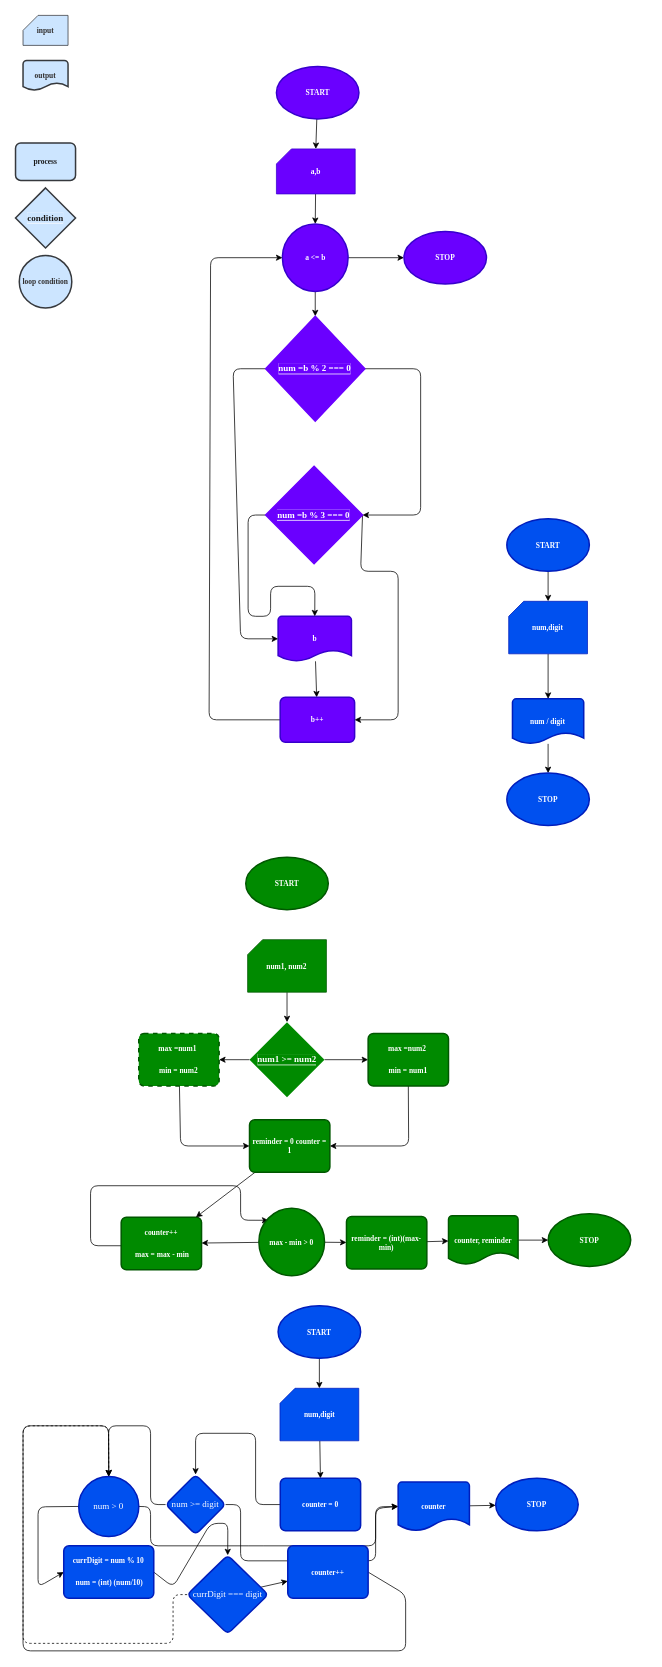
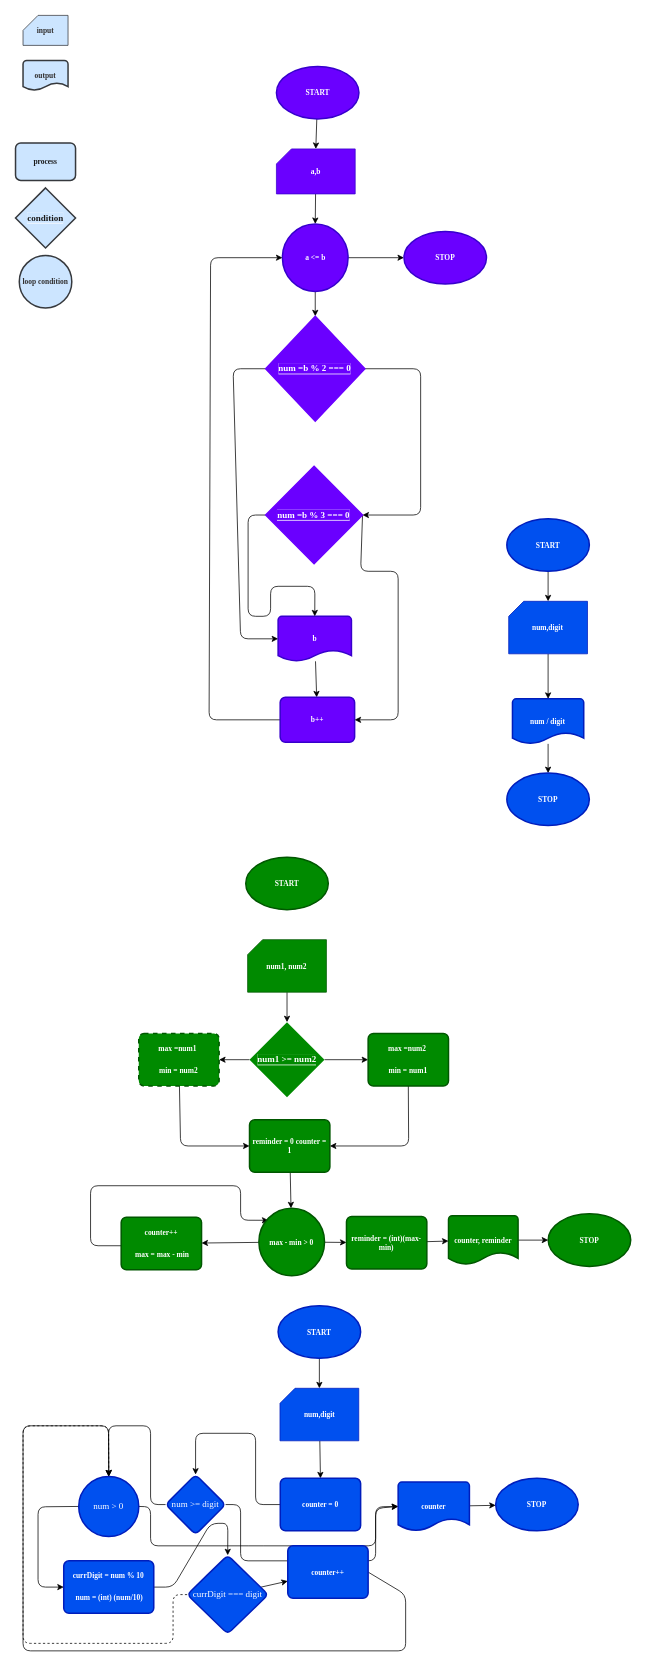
edge "reminder = 0 counter = 1" -> "counter++ max = max - min": now "reminder = 0 counter = 1" -> "max - min > 0"
node "currDigit = num % 10 num = (int) (num/10)": moved (109, 1572) -> (109, 1587)
